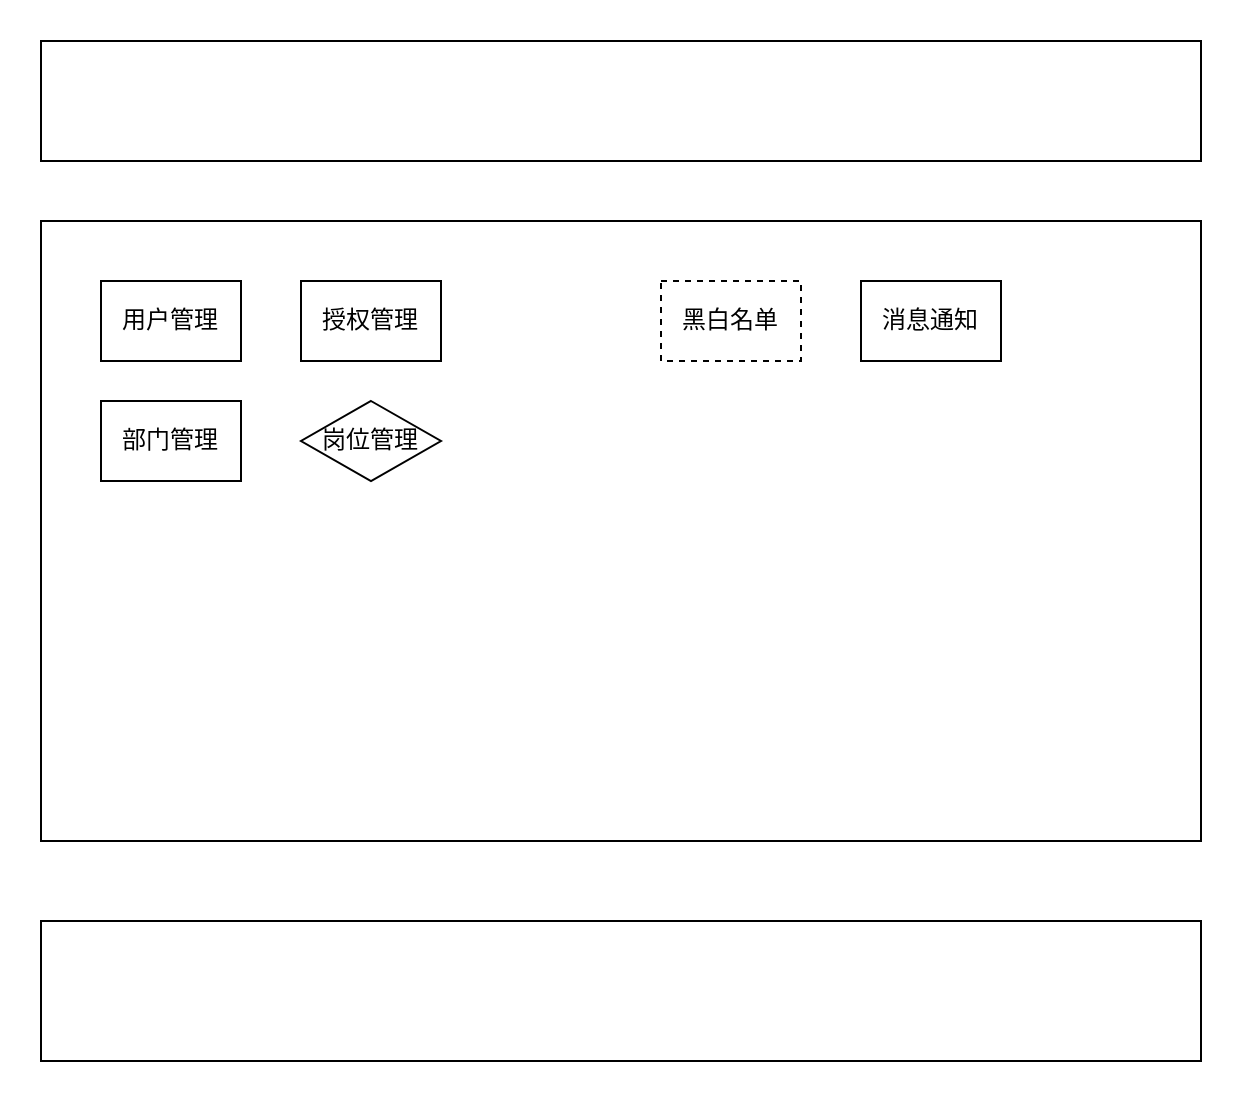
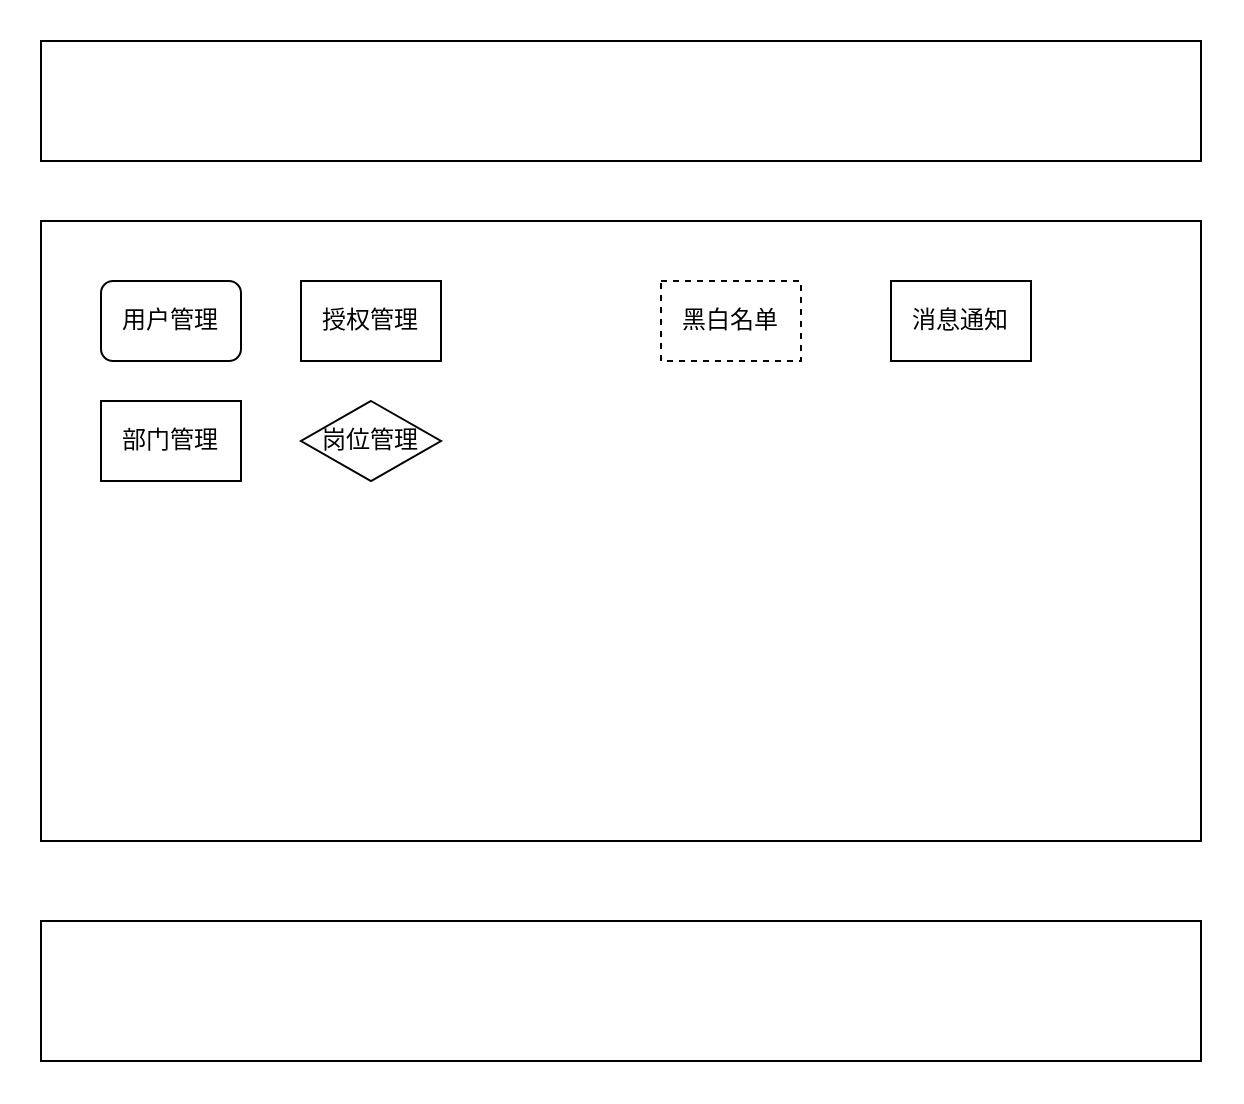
node "用户管理": shape rectangle -> rounded rectangle
node "消息通知": moved (931, 321) -> (961, 321)
